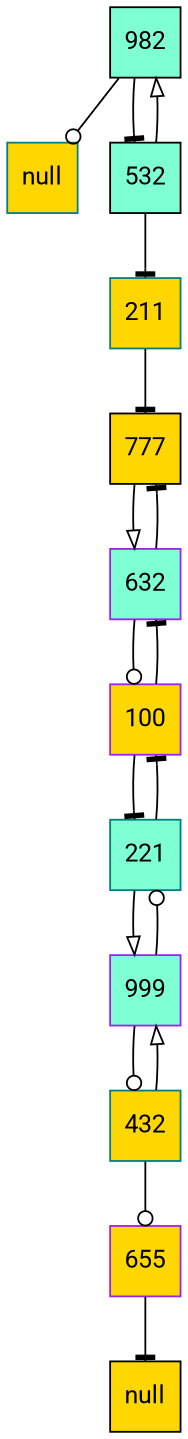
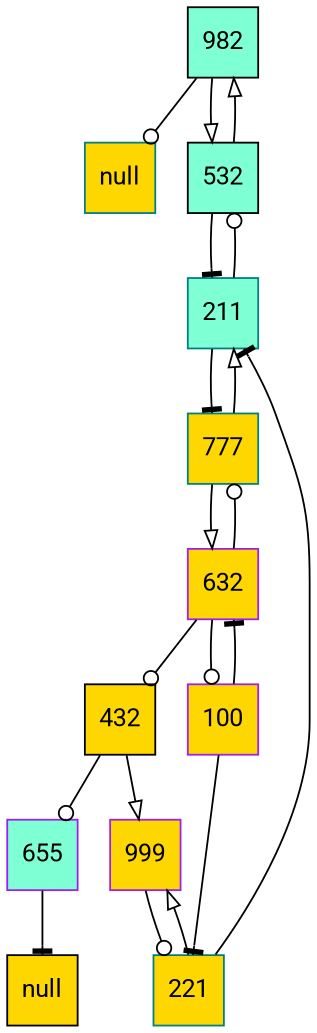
edge "982" -> "532": arrowhead tee -> onormal
edge "211" -> "532": added
node "211": fillcolor gold -> aquamarine
edge "777" -> "211": added
node "777": color black -> teal
edge "632" -> "777": arrowhead tee -> odot
node "632": fillcolor aquamarine -> gold
edge "221" -> "100": now "221" -> "211"
node "221": fillcolor aquamarine -> gold
node "999": fillcolor aquamarine -> gold
edge "999" -> "432": now "632" -> "432"
node "432": color teal -> black
node "655": fillcolor gold -> aquamarine
